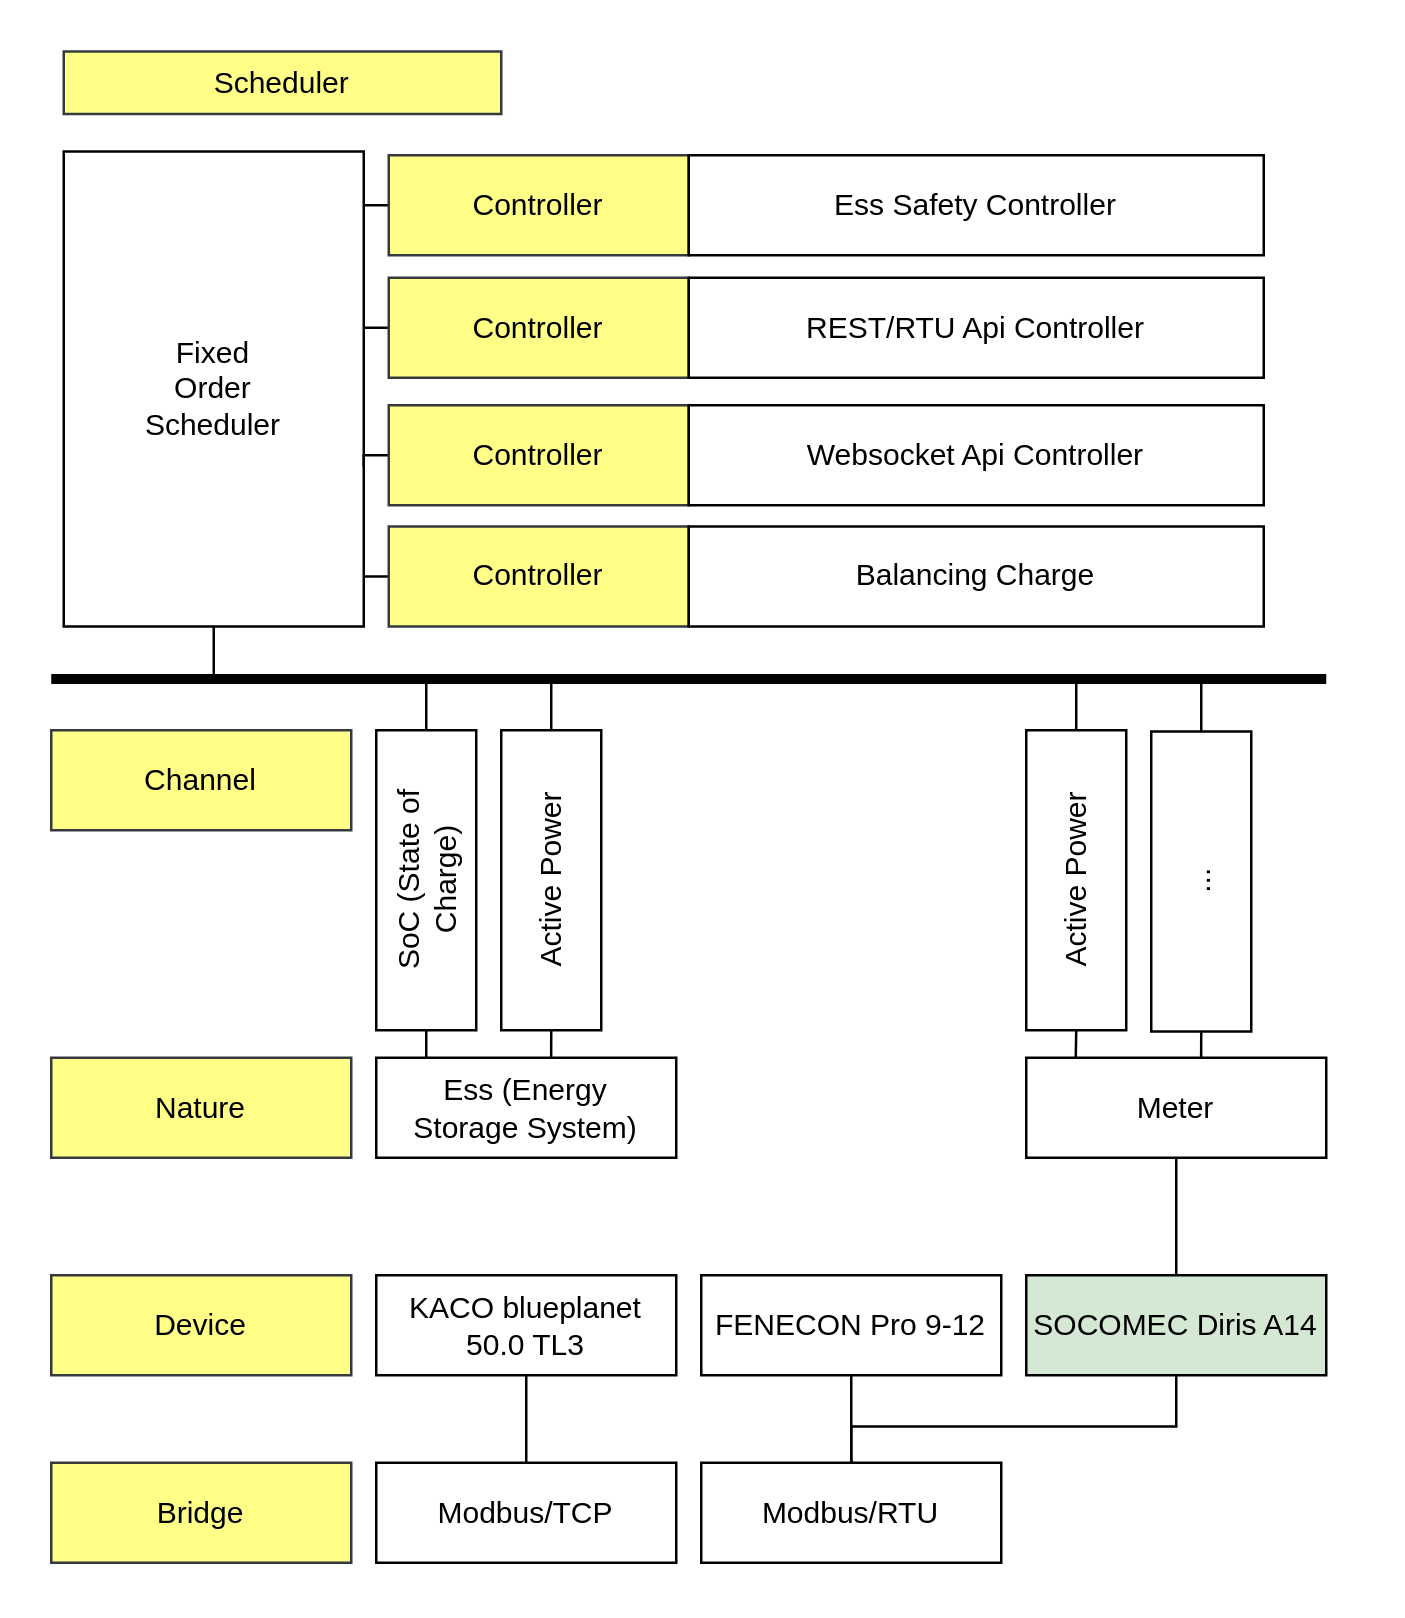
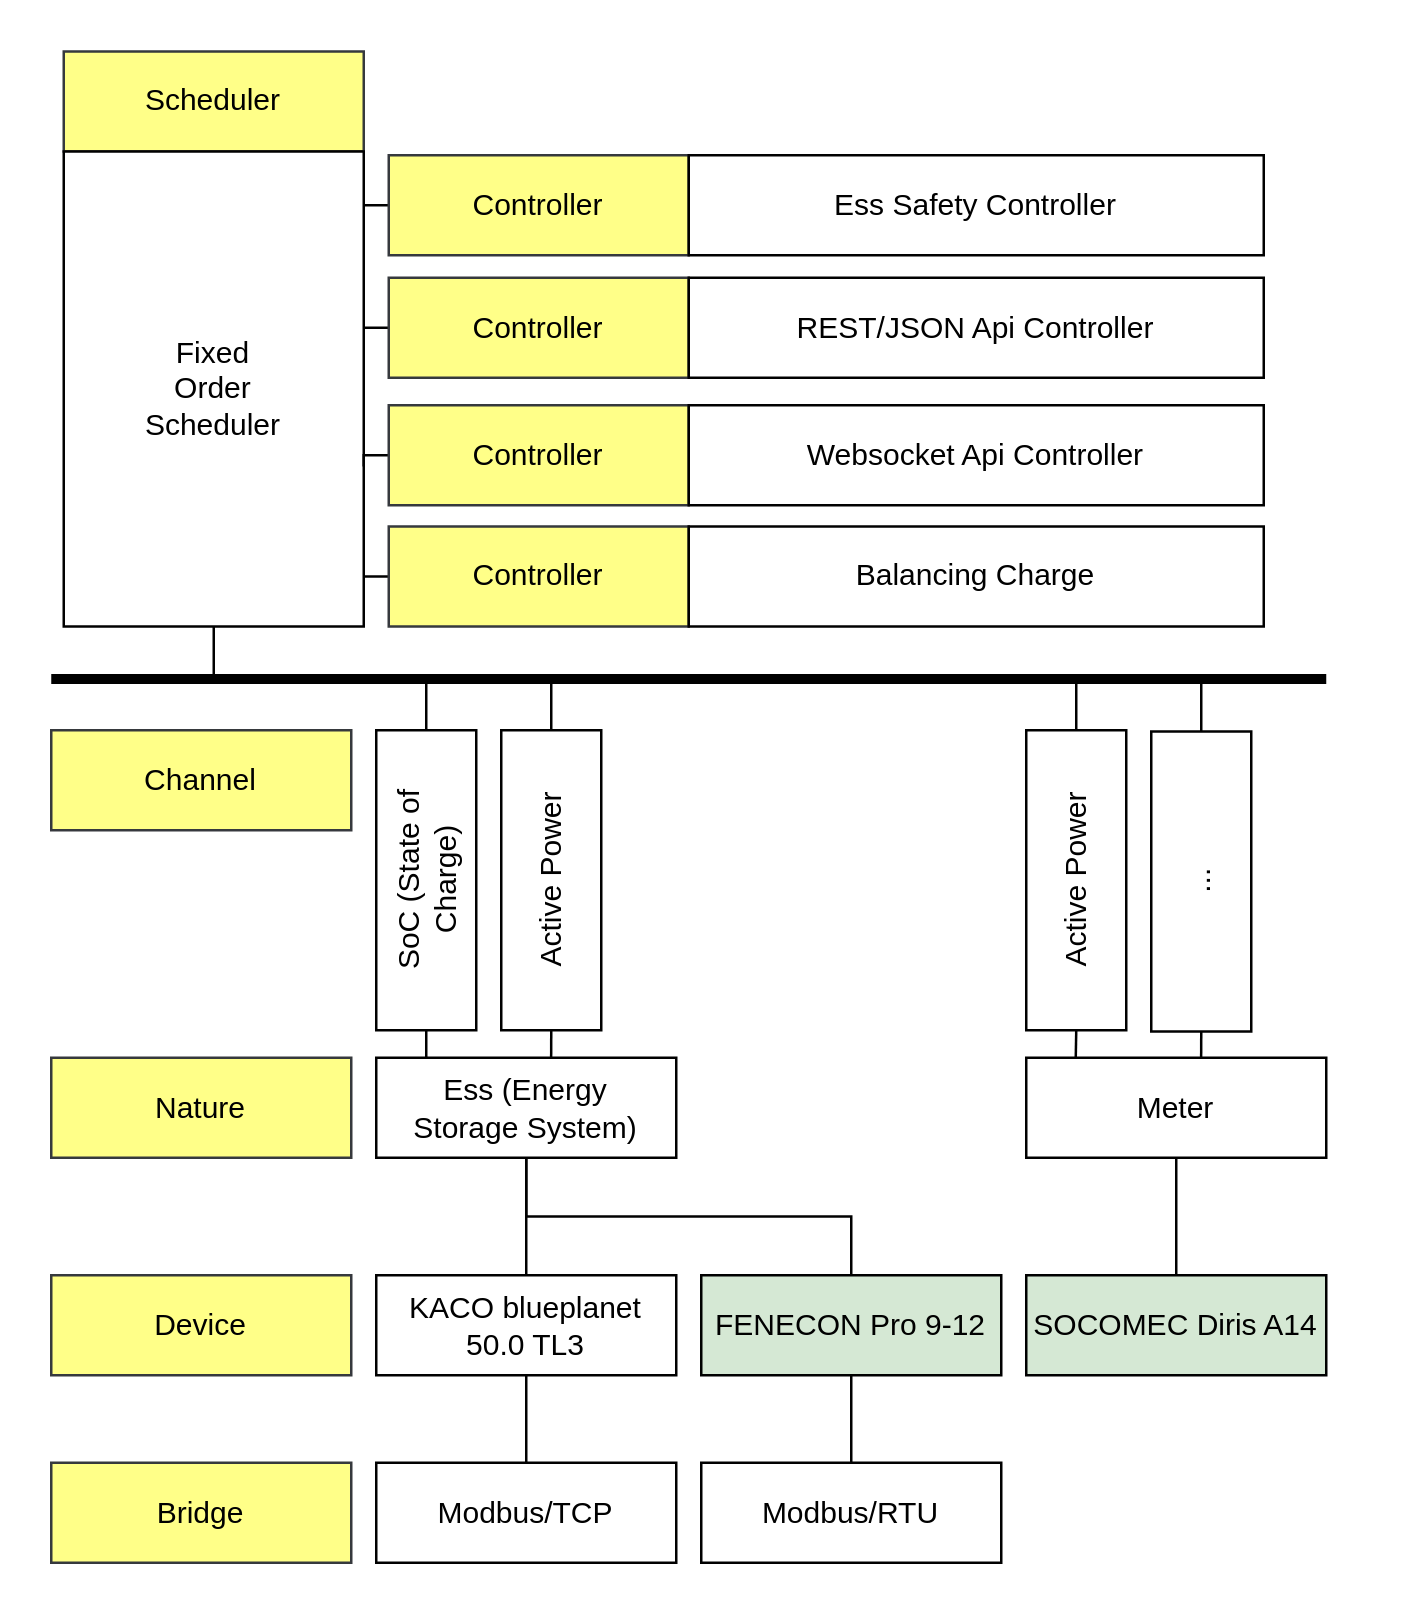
node "Scheduler": size 438x63 -> 300x100
node "REST/RTU Api Controller": label "REST/RTU Api Controller" -> "REST/JSON Api Controller"
edge "Ess (Energy Storage System)" -- "FENECON Pro 9-12": added
edge "Ess (Energy Storage System)" -- "KACO blueplanet 50.0 TL3": added
node "FENECON Pro 9-12": fillcolor #ffffff -> #d5e8d4
edge "SOCOMEC Diris A14" -- "Modbus/RTU": removed
